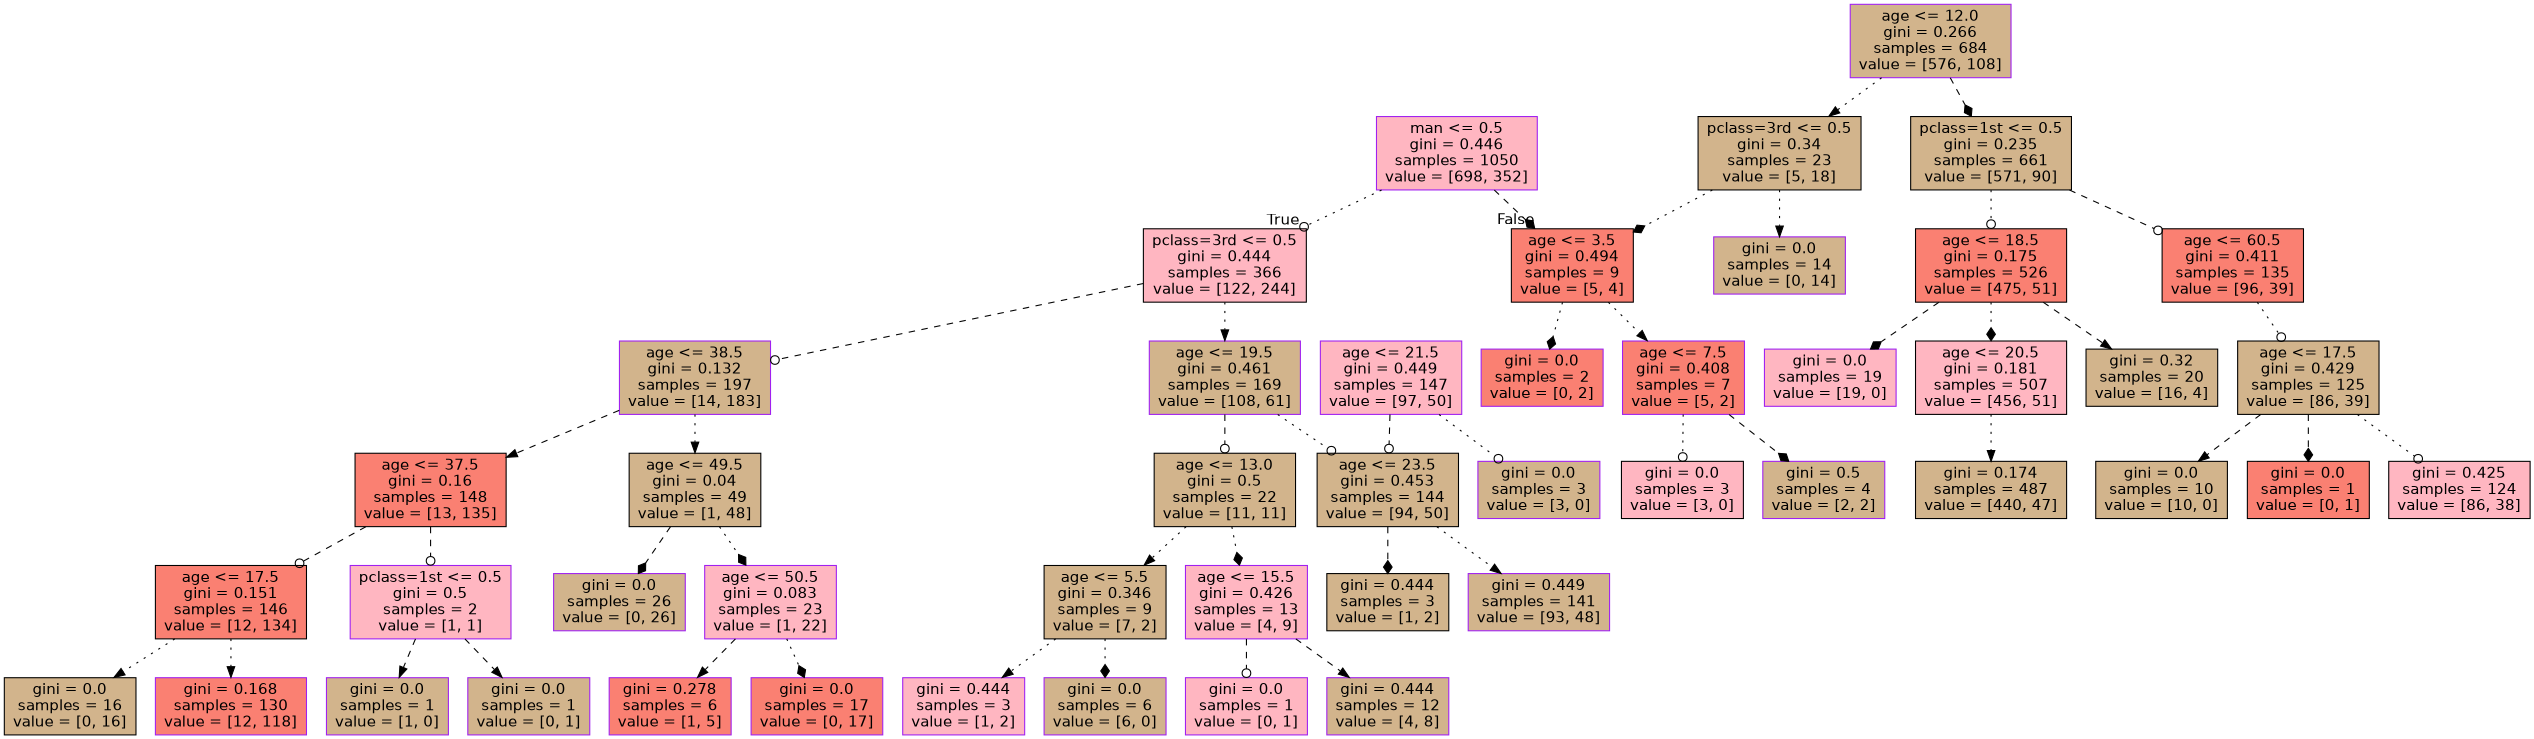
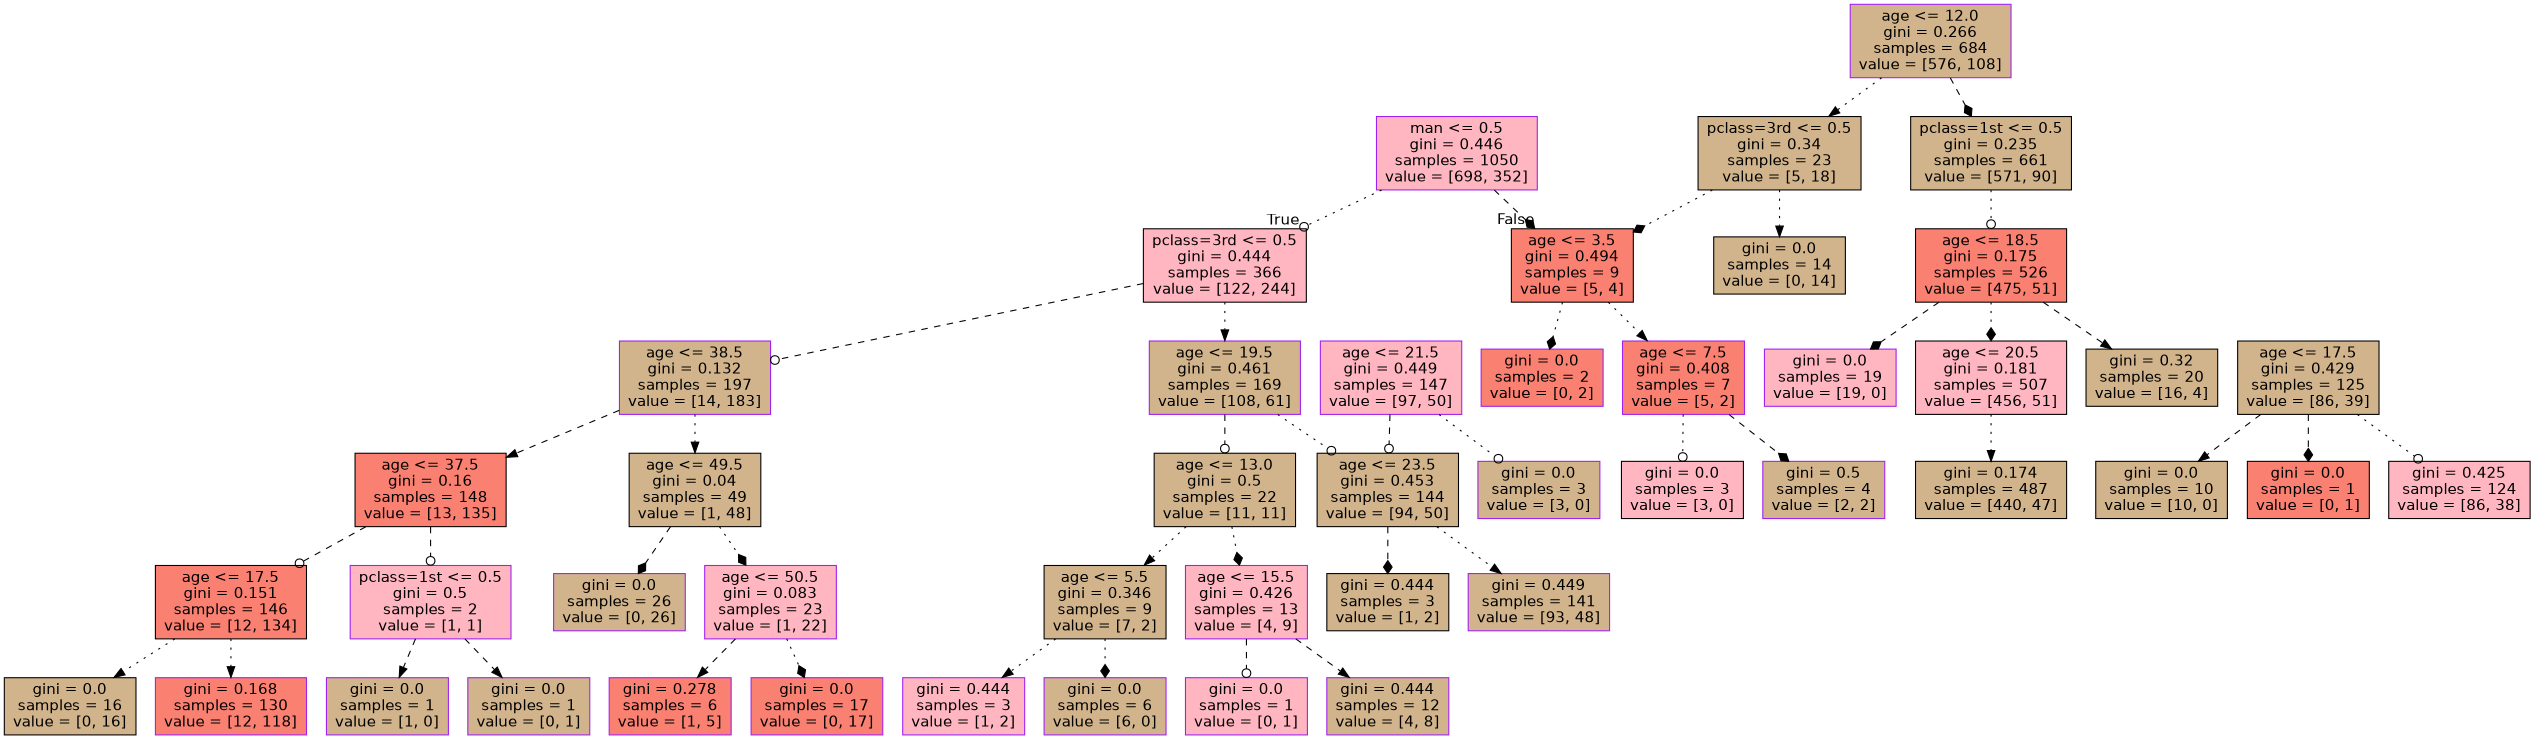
node "gini = 0.0 samples = 14 value = [0, 14]": color purple -> black
node "age <= 60.5 gini = 0.411 samples = 135 value = [96, 39]": removed
